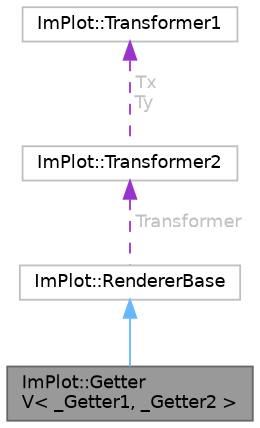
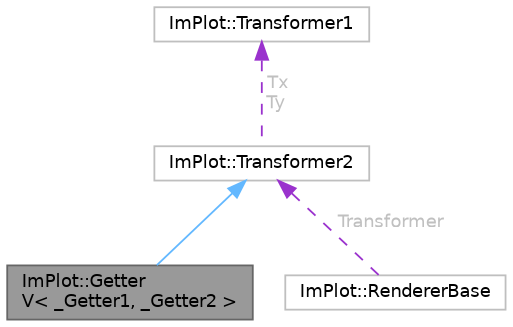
edge "ImPlot::Getter V< _Getter1, _Getter2 >" -> "ImPlot::RendererBase": now "ImPlot::Getter V< _Getter1, _Getter2 >" -> "ImPlot::Transformer2"
